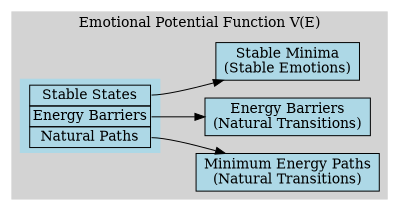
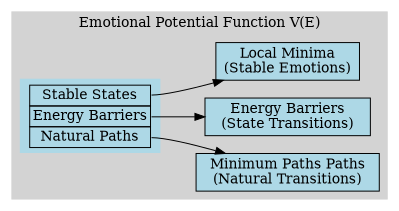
node "Stable Minima (Stable Emotions)": label "Stable Minima (Stable Emotions)" -> "Local Minima (Stable Emotions)"
node "Energy Barriers (Natural Transitions)": label "Energy Barriers (Natural Transitions)" -> "Energy Barriers (State Transitions)"
node "Minimum Energy Paths (Natural Transitions)": label "Minimum Energy Paths (Natural Transitions)" -> "Minimum Paths Paths (Natural Transitions)"
